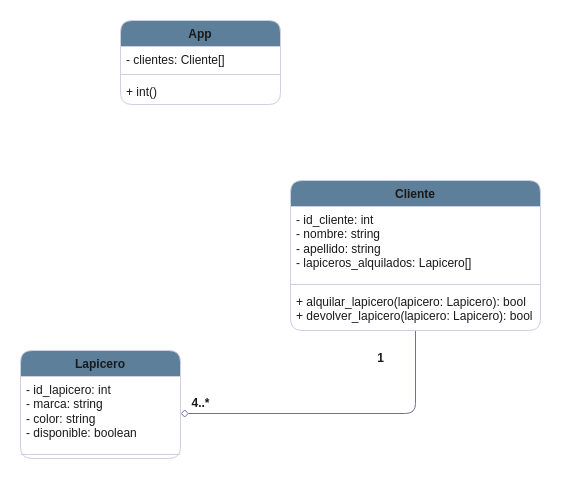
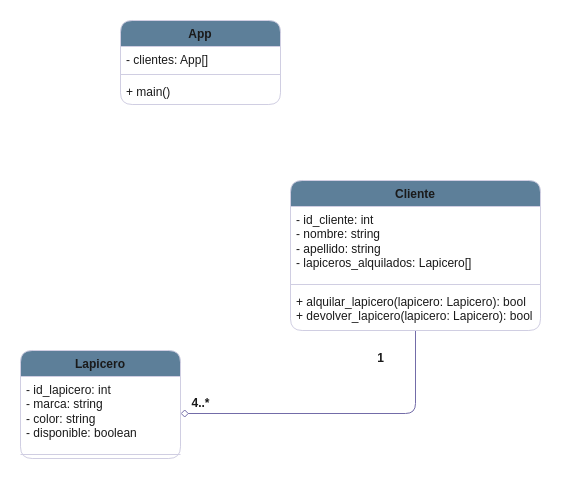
node "- clientes: Cliente[]": label "- clientes: Cliente[]" -> "- clientes: App[]"
node "+ int()": label "+ int()" -> "+ main()"
